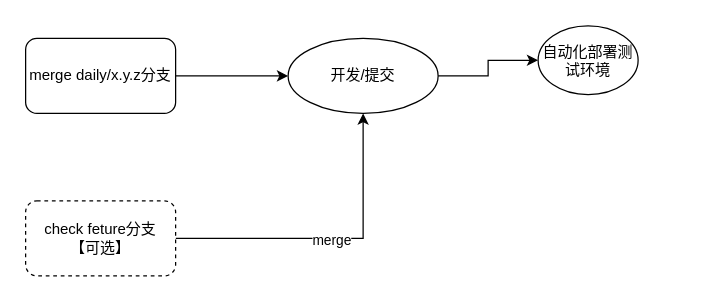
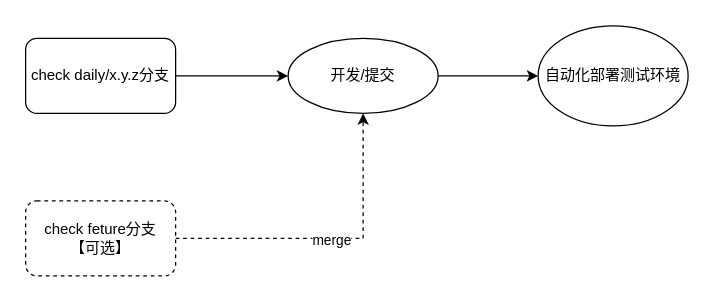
node "自动化部署测试环境": size 100x69 -> 150x100
node "merge daily/x.y.z分支": label "merge daily/x.y.z分支" -> "check daily/x.y.z分支"
edge "check feture分支 【可选】" -> "开发/提交": style solid -> dashed
